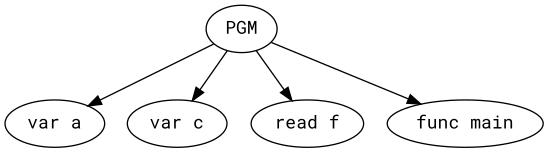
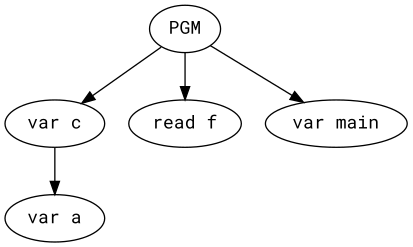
edge "PGM" -> "var a": now "var c" -> "var a"
node "func main": label "func main" -> "var main"
